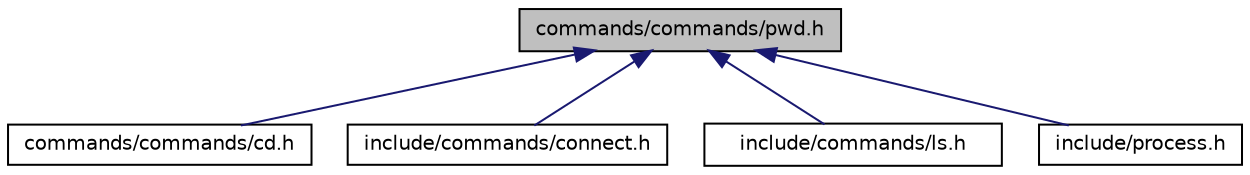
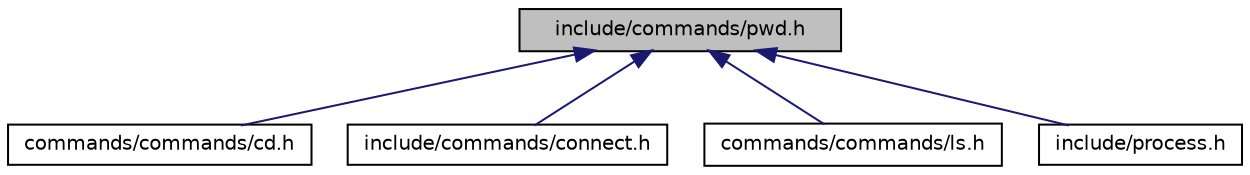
node "commands/commands/pwd.h": label "commands/commands/pwd.h" -> "include/commands/pwd.h"
node "include/commands/ls.h": label "include/commands/ls.h" -> "commands/commands/ls.h"
